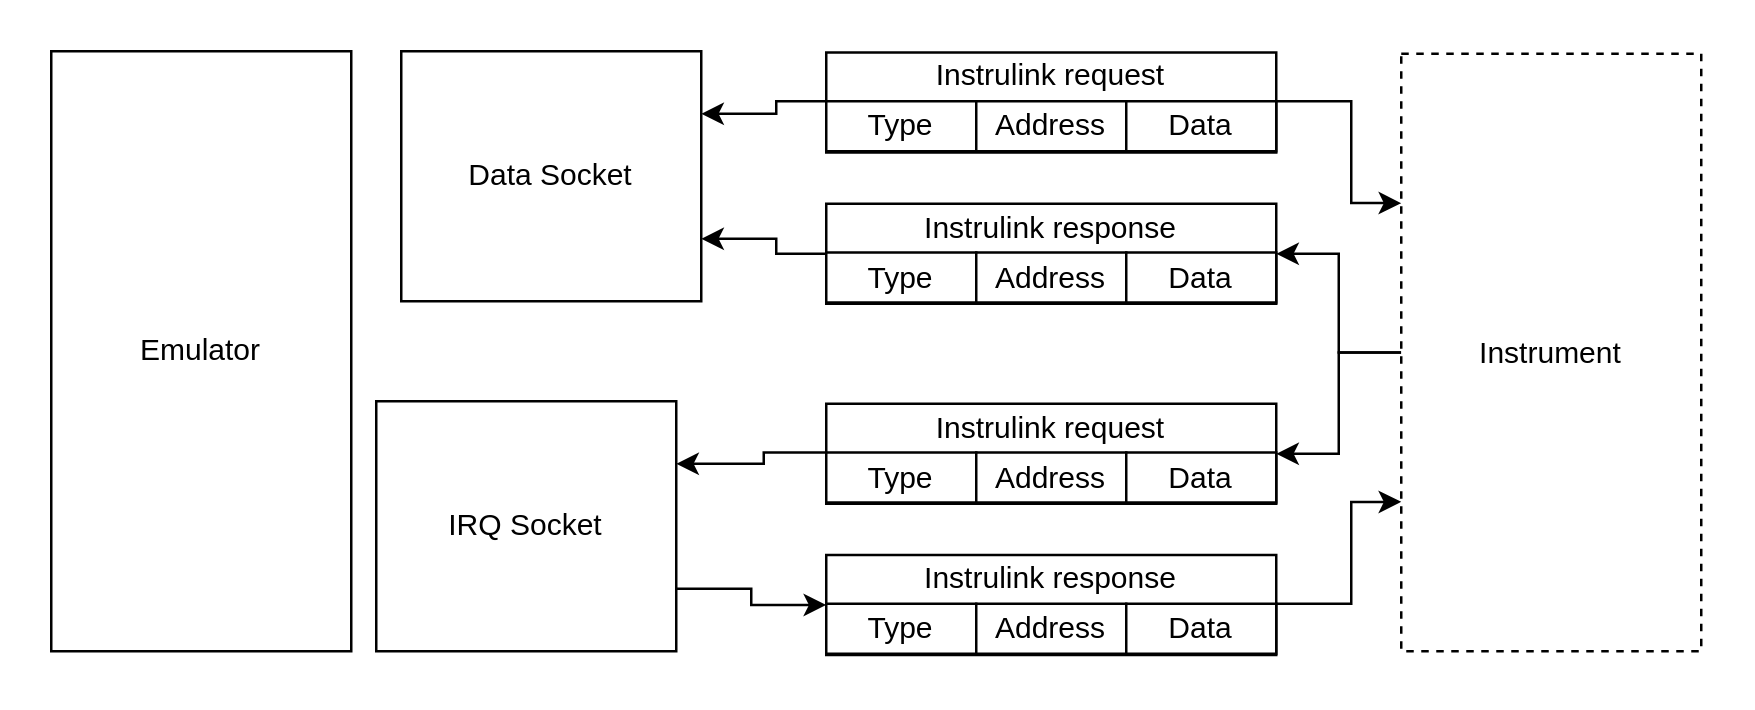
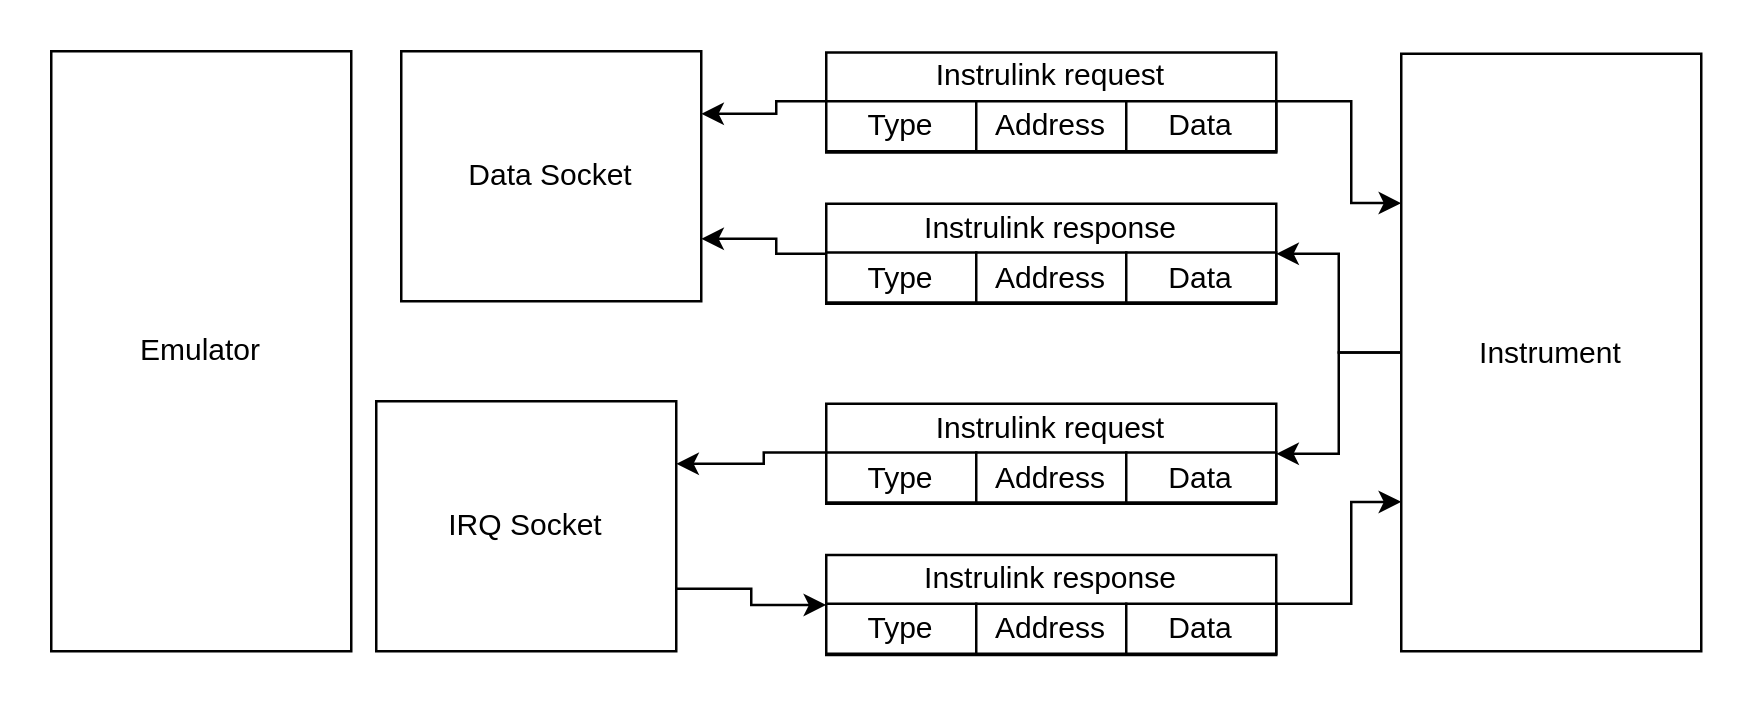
node "Instrument": style dashed -> solid
